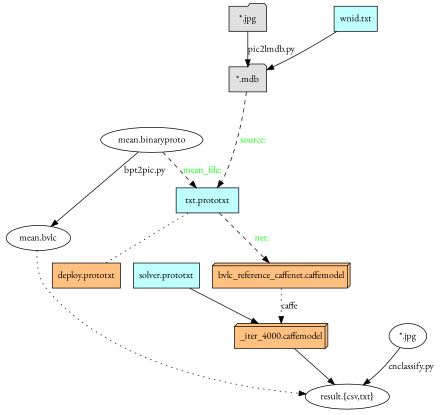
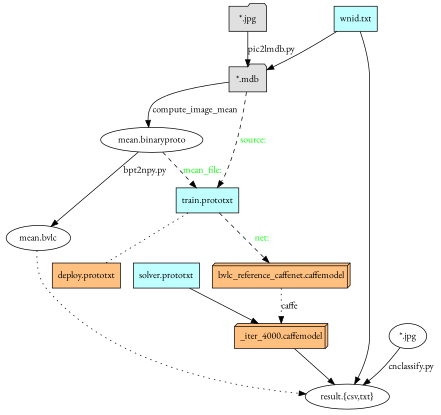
edge "*.mdb" -> "mean.binaryproto": added, label "compute_image_mean"
edge "mean.binaryproto" -> "mean.bvlc": label "bpt2pic.py" -> "bpt2npy.py"
node "txt.prototxt": label "txt.prototxt" -> "train.prototxt"
edge "wnid.txt" -> "result.{csv,txt}": added
